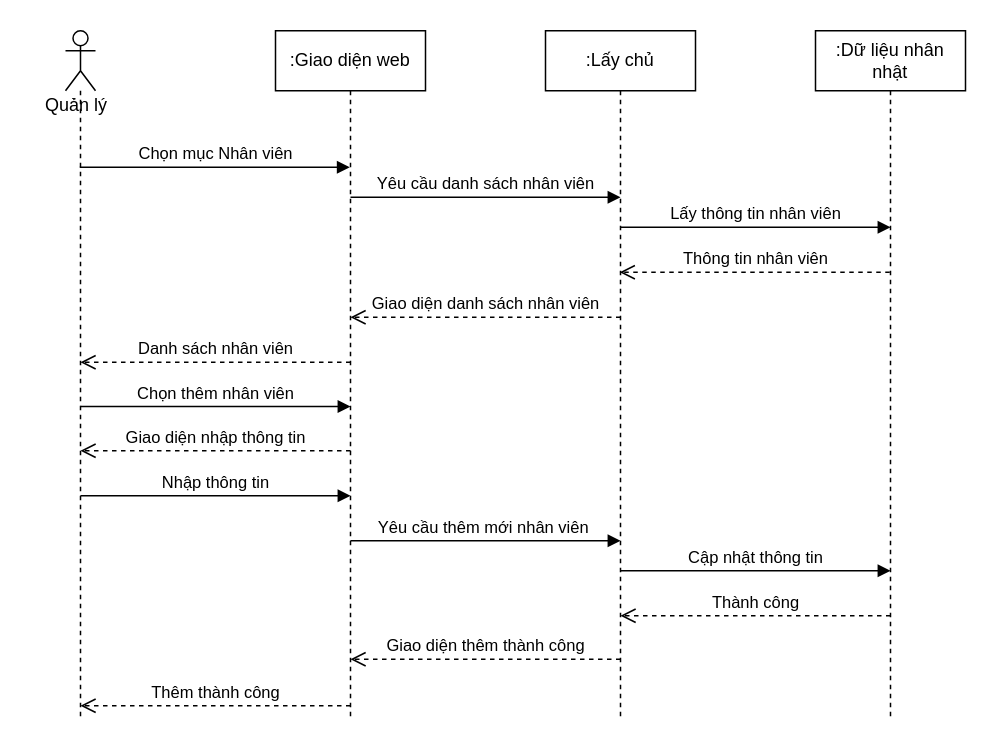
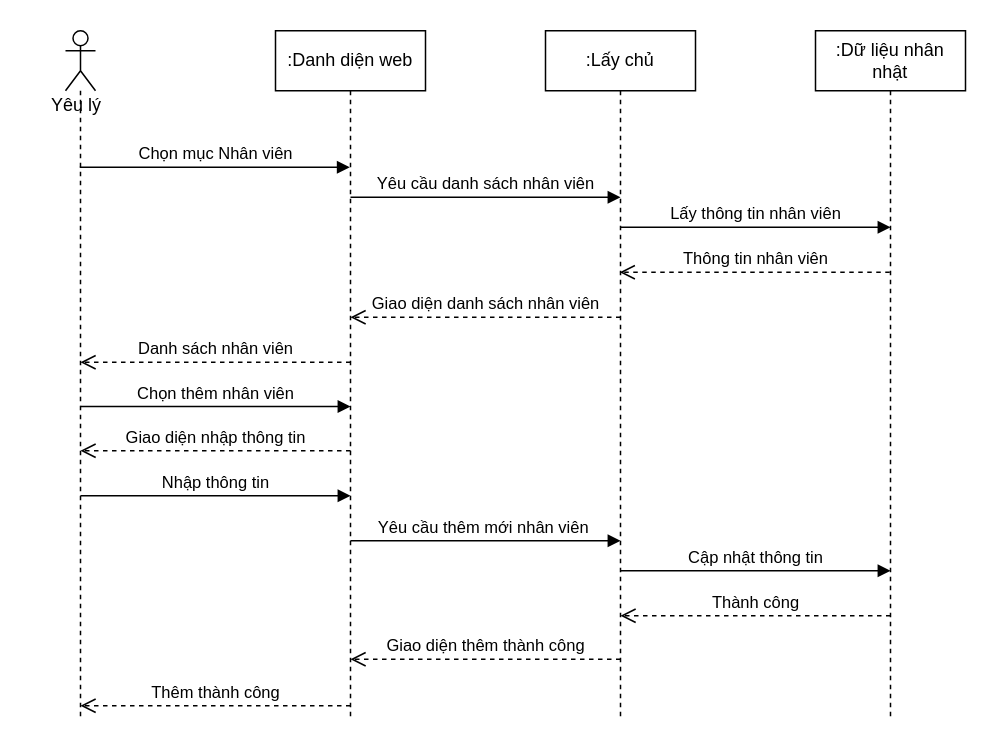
node ":Giao diện web": label ":Giao diện web" -> ":Danh diện web"
node "Quản lý": label "Quản lý" -> "Yêu lý"
